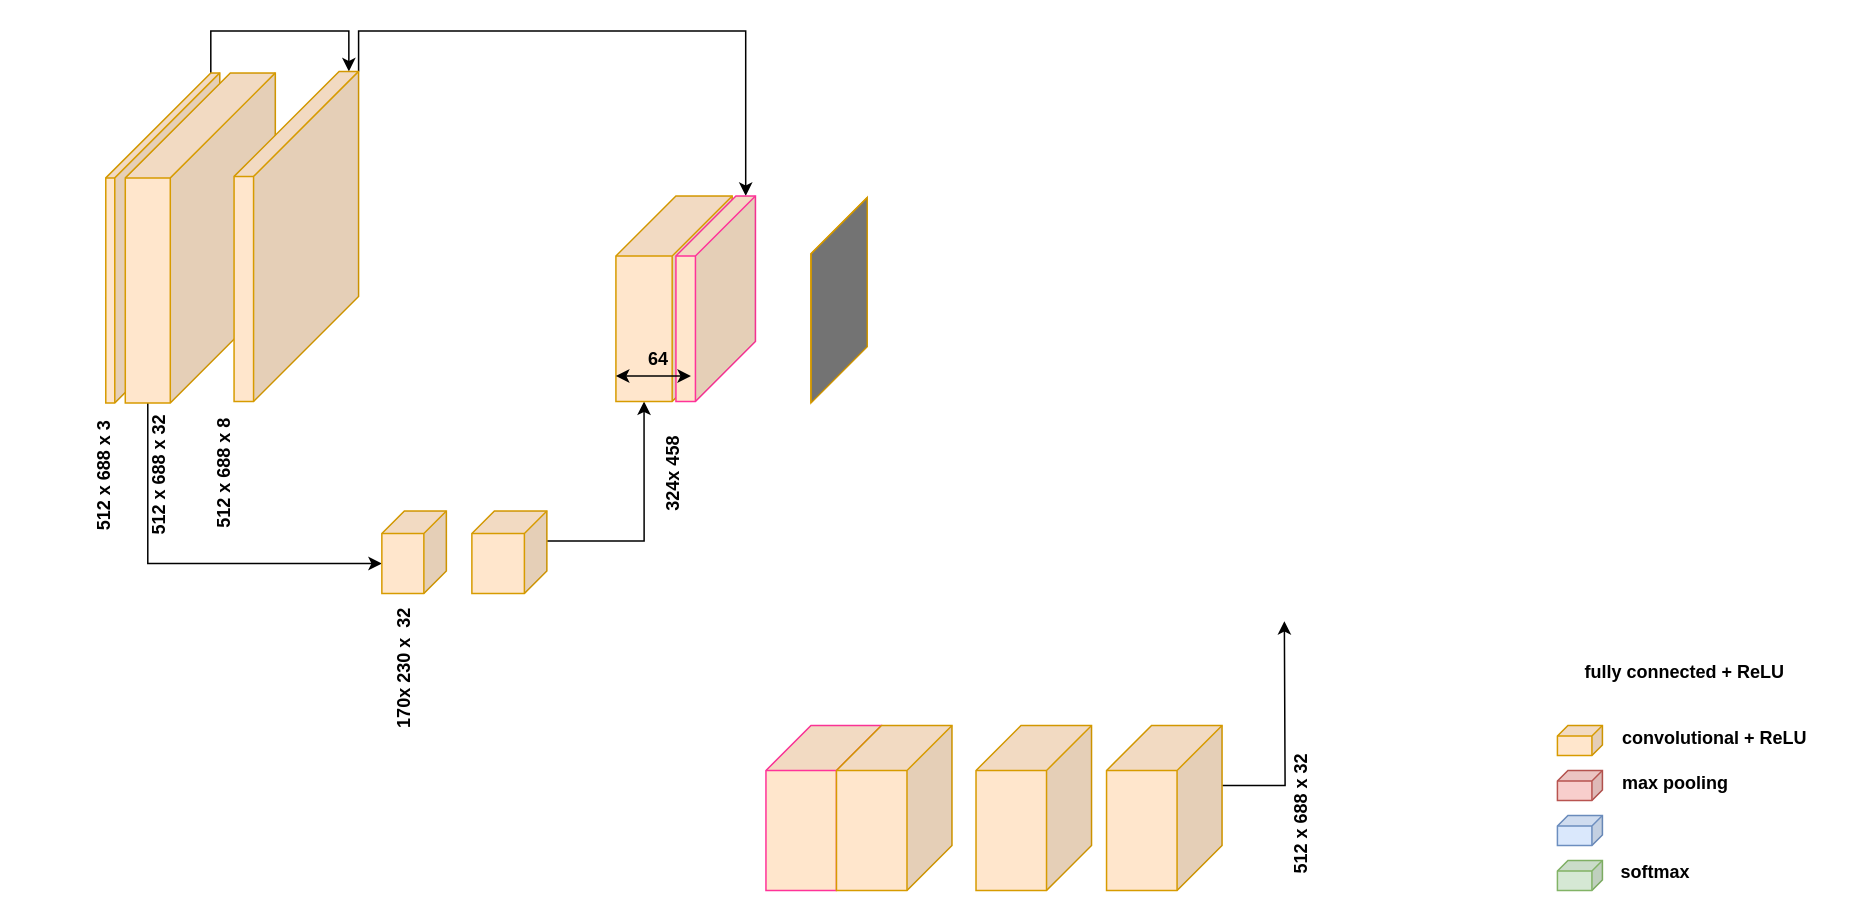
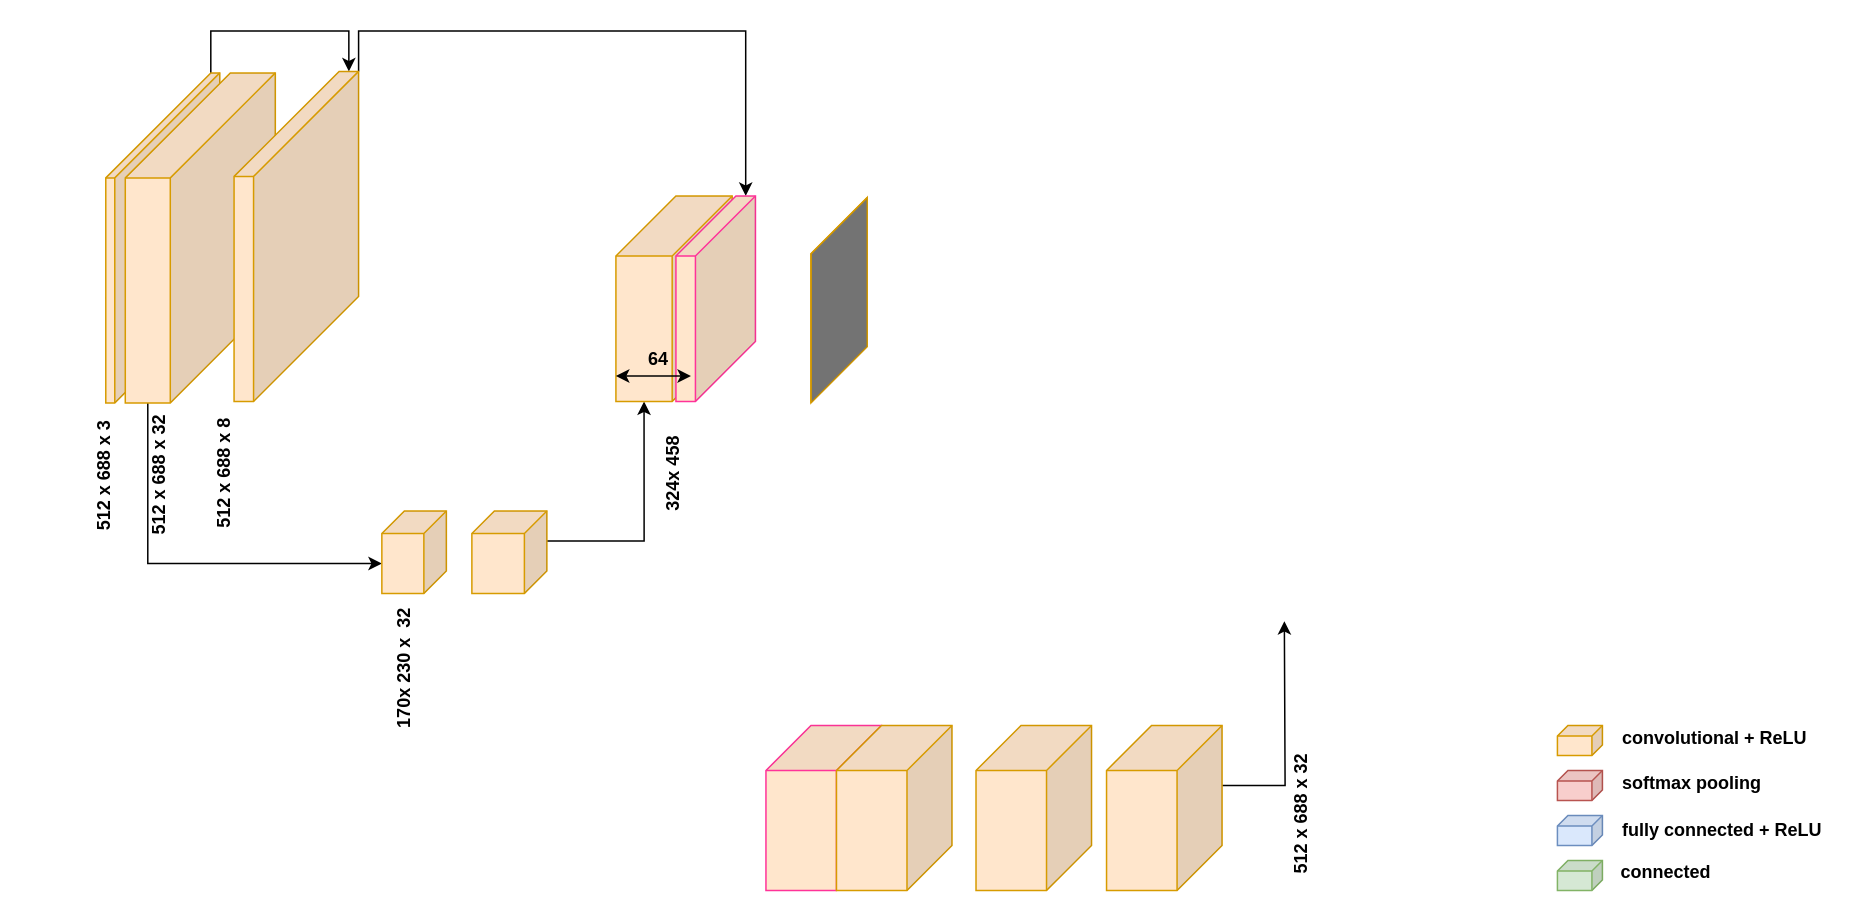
node "fully connected + ReLU": moved (1685, 673) -> (1722, 830)
node "max pooling": label "max pooling" -> "softmax pooling"
node "softmax": label "softmax" -> "connected"
